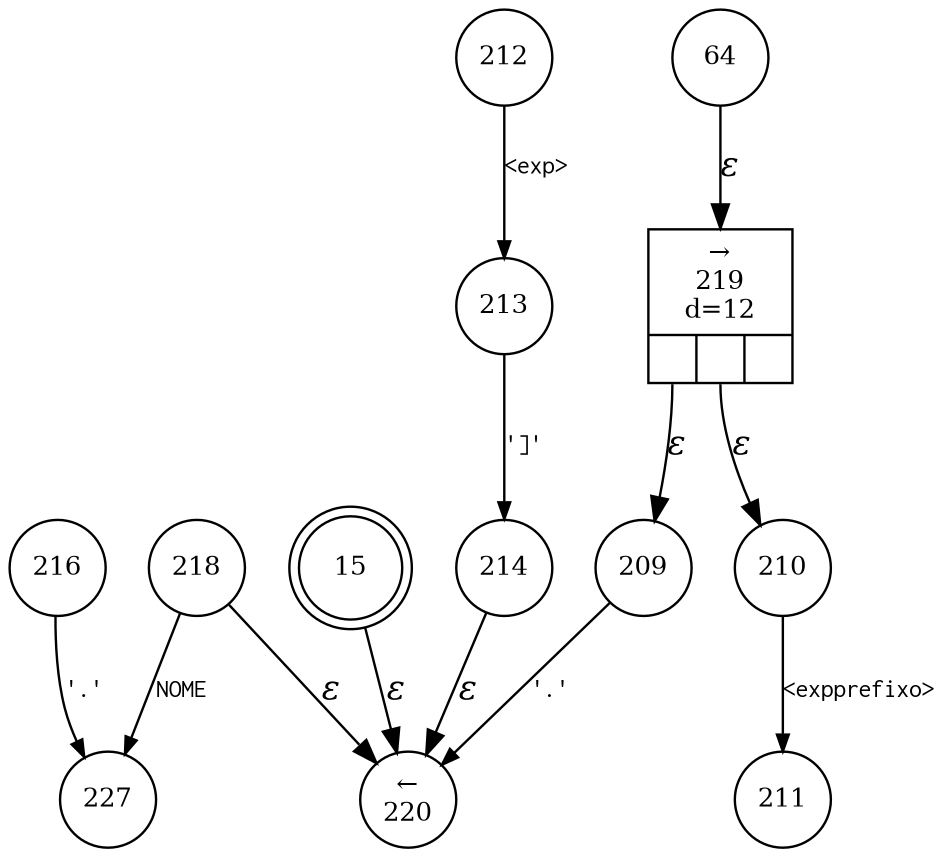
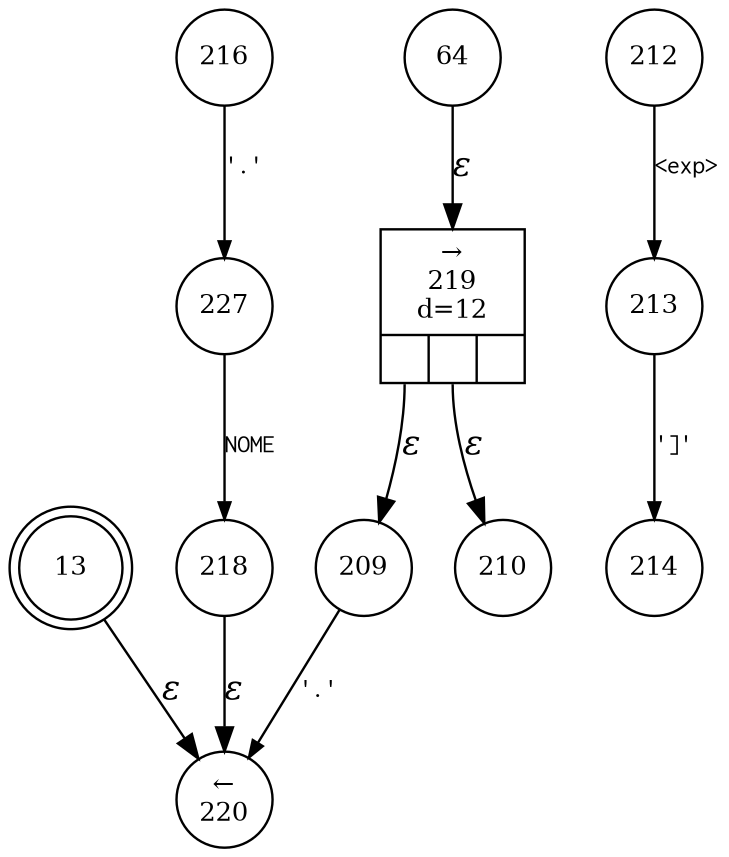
node "15": label "15" -> "13"
edge "214" -> "← 220": removed, label "ε"
edge "218" -> "227": reversed
node "211": removed
